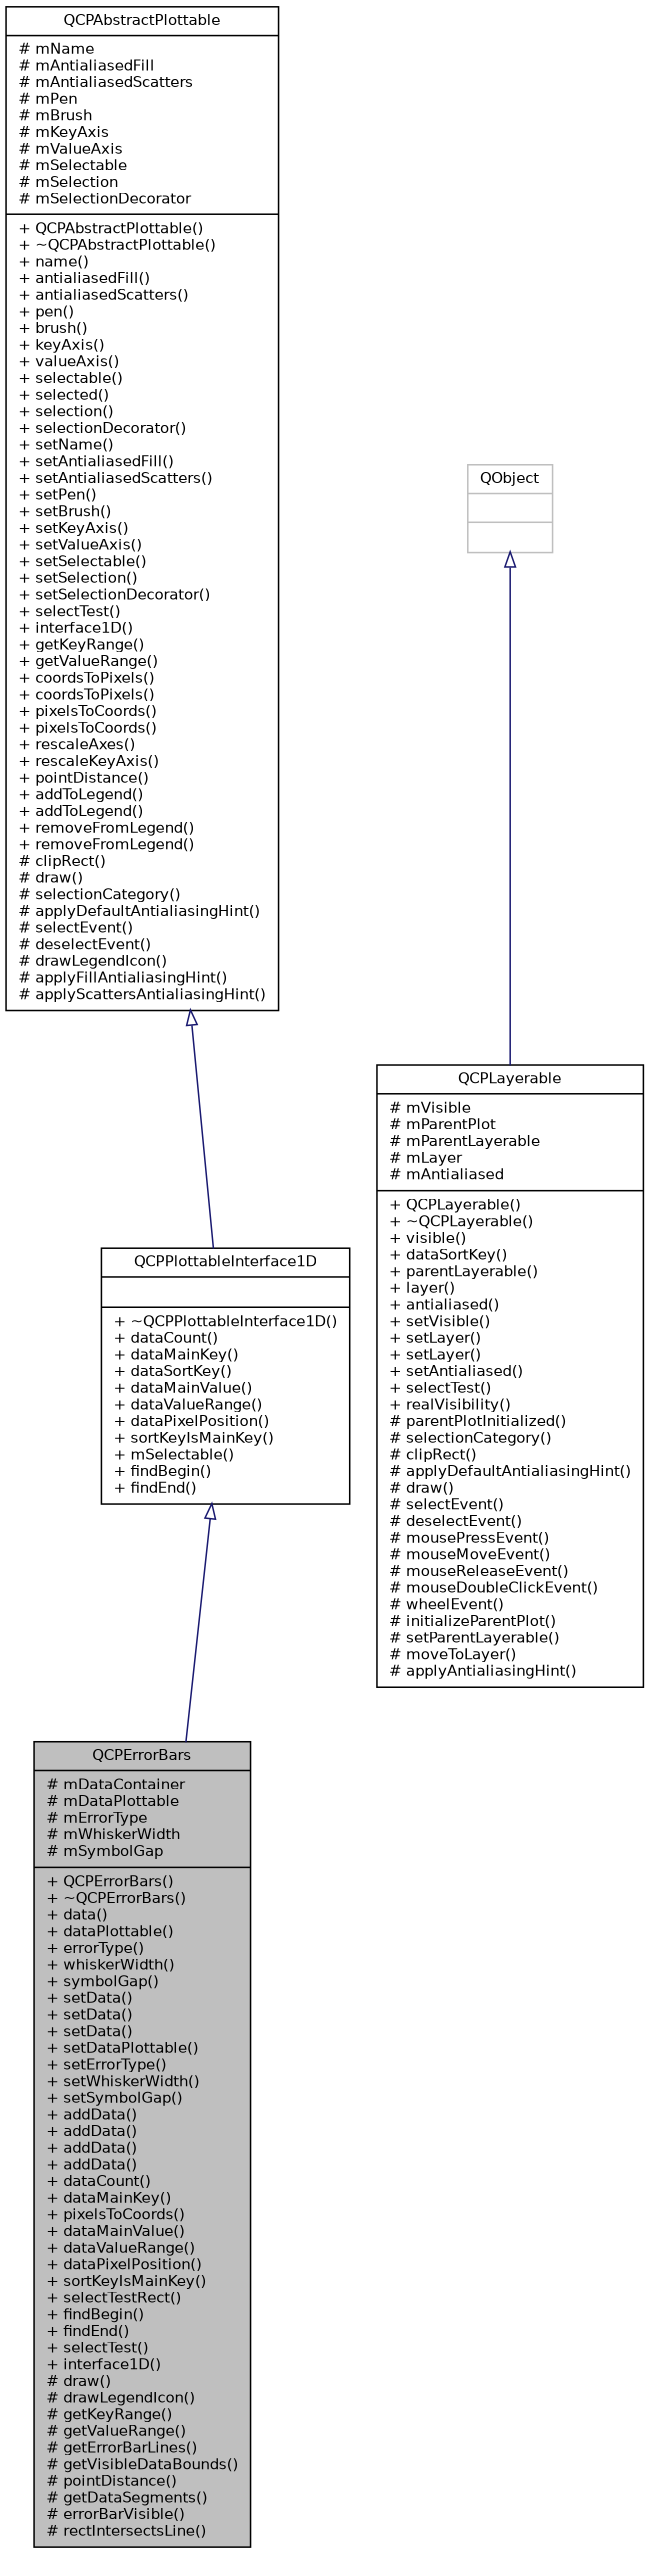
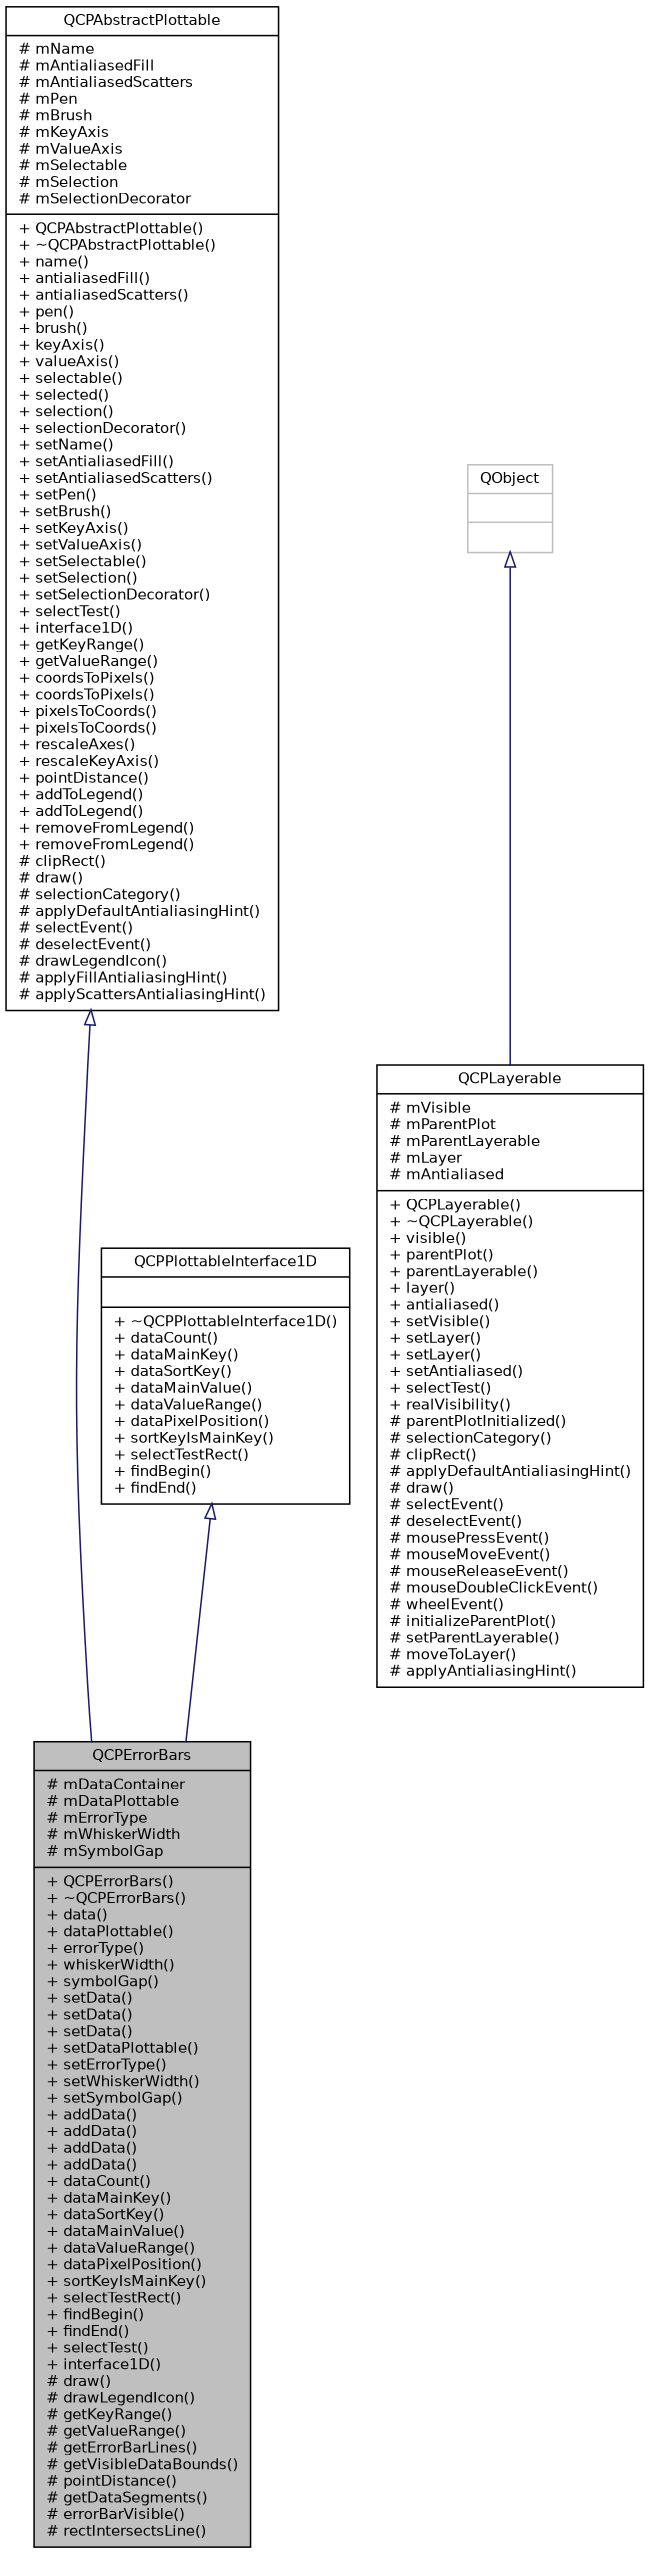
edge "QCPPlottableInterface1D" -> "QCPAbstractPlottable": now "QCPErrorBars" -> "QCPAbstractPlottable"
node "QCPLayerable": text "+ dataSortKey()" -> "+ parentPlot()"
node "QCPPlottableInterface1D": text "+ mSelectable()" -> "+ selectTestRect()"
node "QCPErrorBars": text "+ pixelsToCoords()" -> "+ dataSortKey()"
